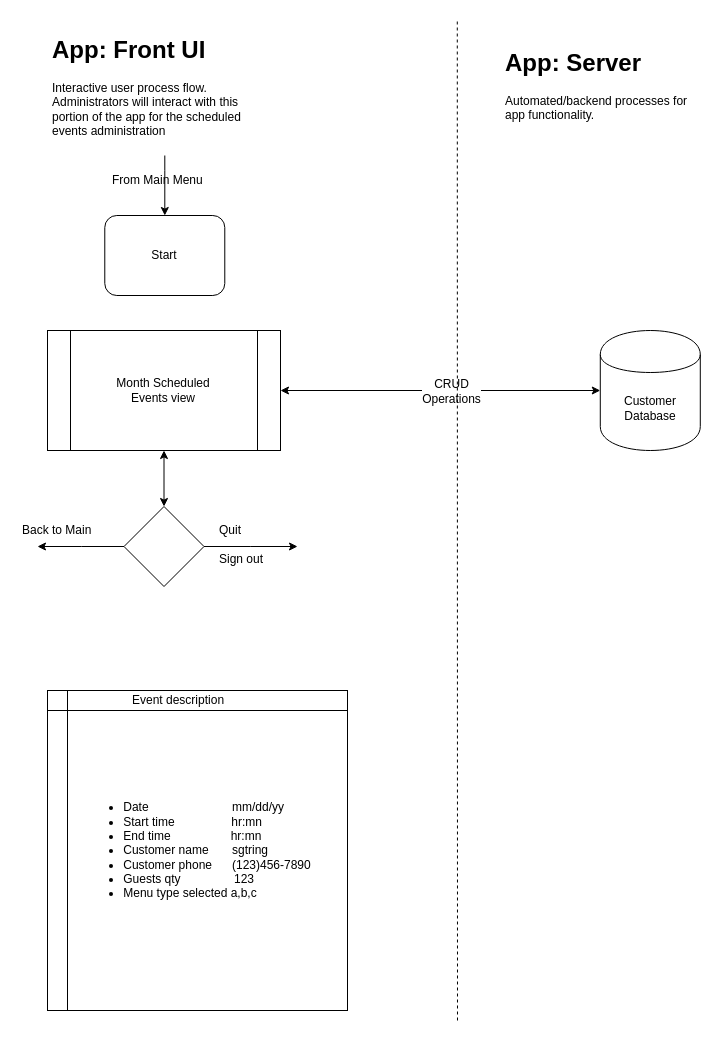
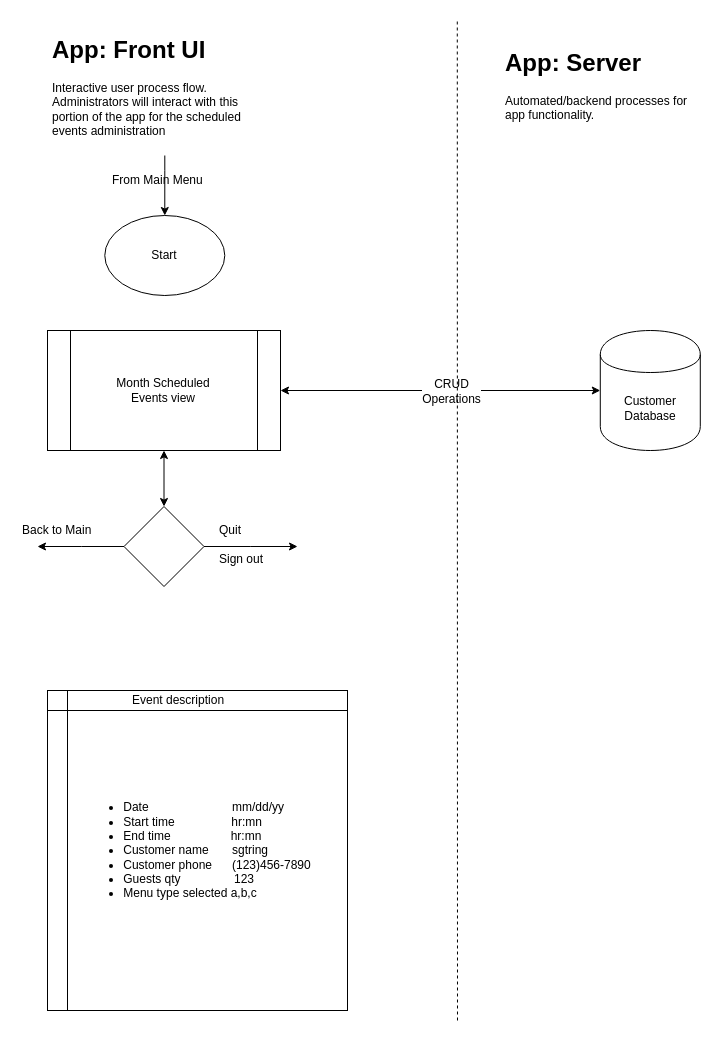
node "Start": shape rounded rectangle -> ellipse
